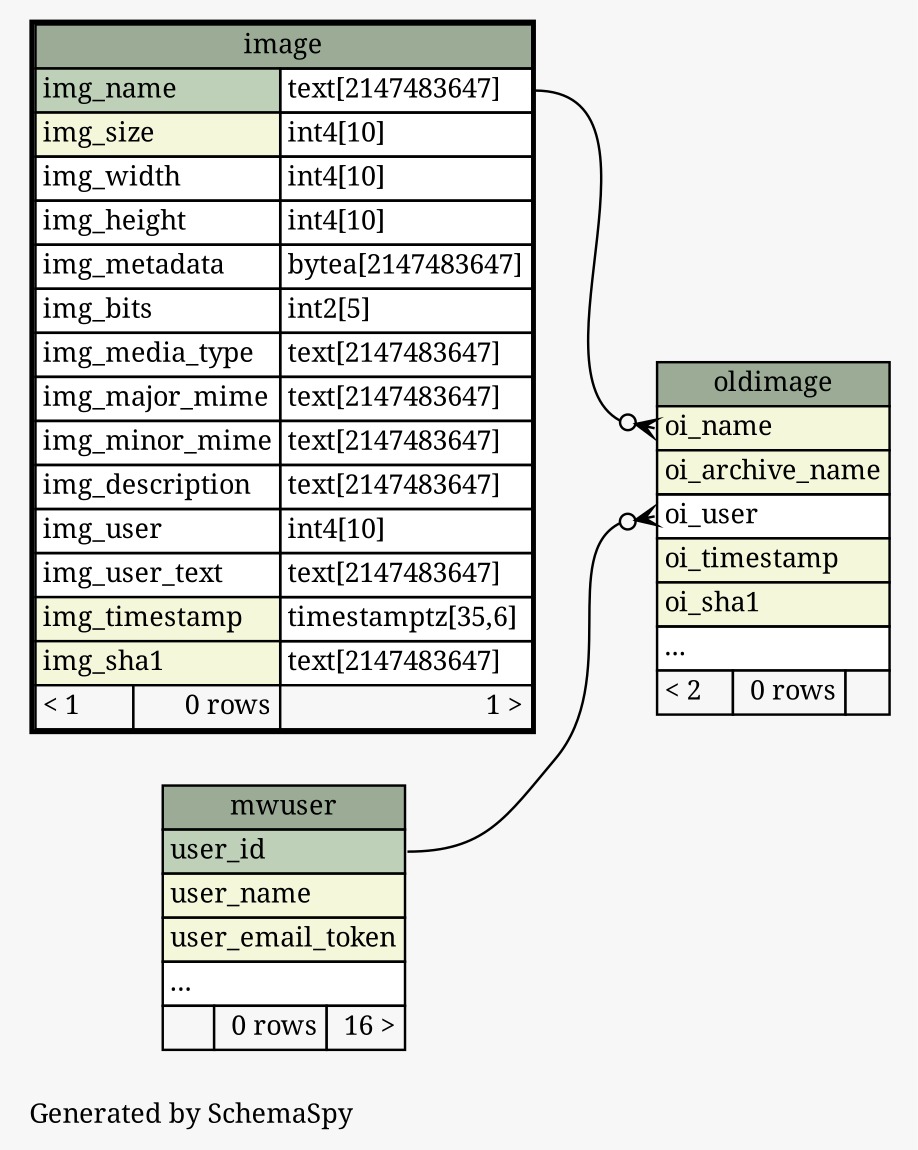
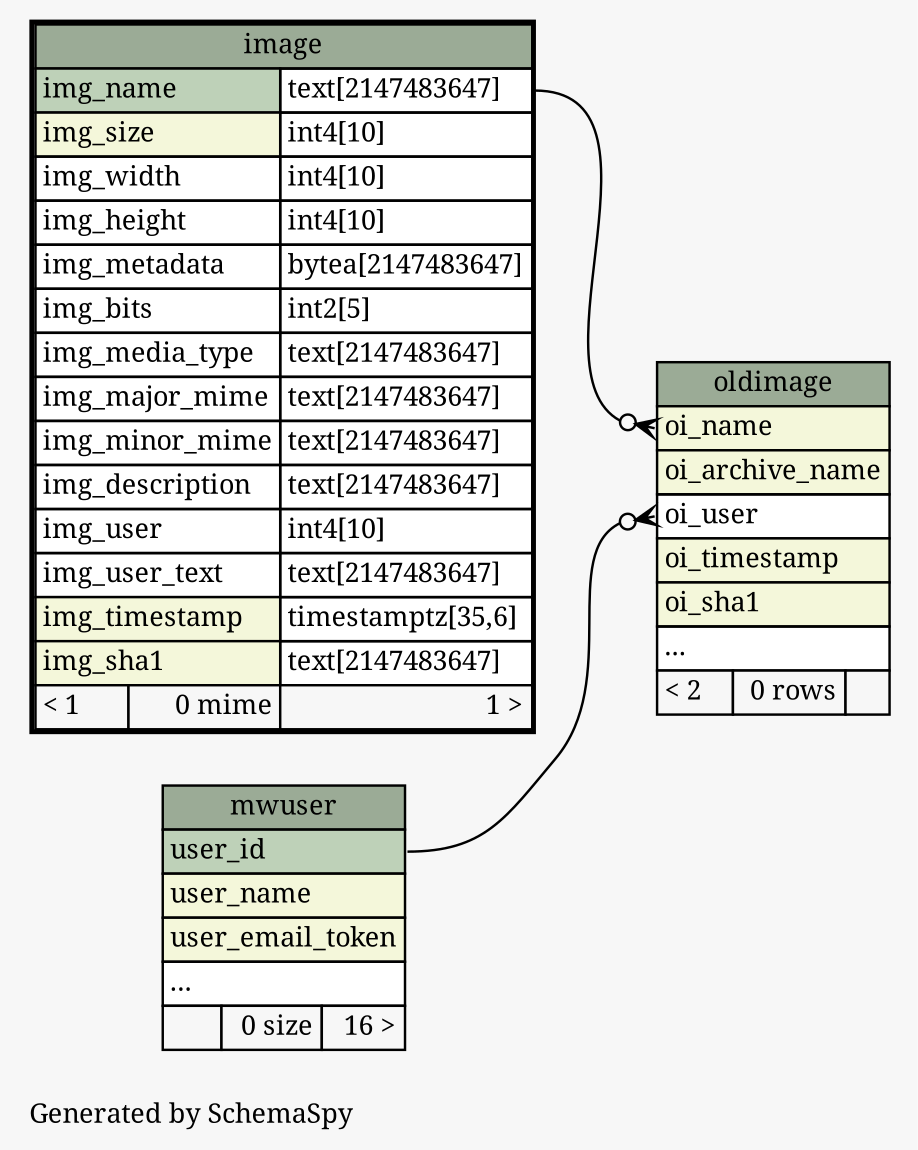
node "image": text "0 rows" -> "0 mime"
node "mwuser": text "0 rows" -> "0 size"
